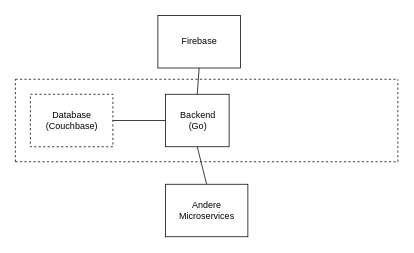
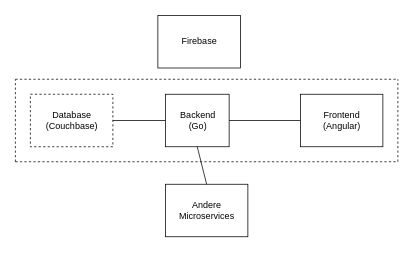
edge "Firebase" -- "Backend (Go)": removed
edge "Backend (Go)" -- "Frontend (Angular)": added
node "Frontend (Angular)": added
